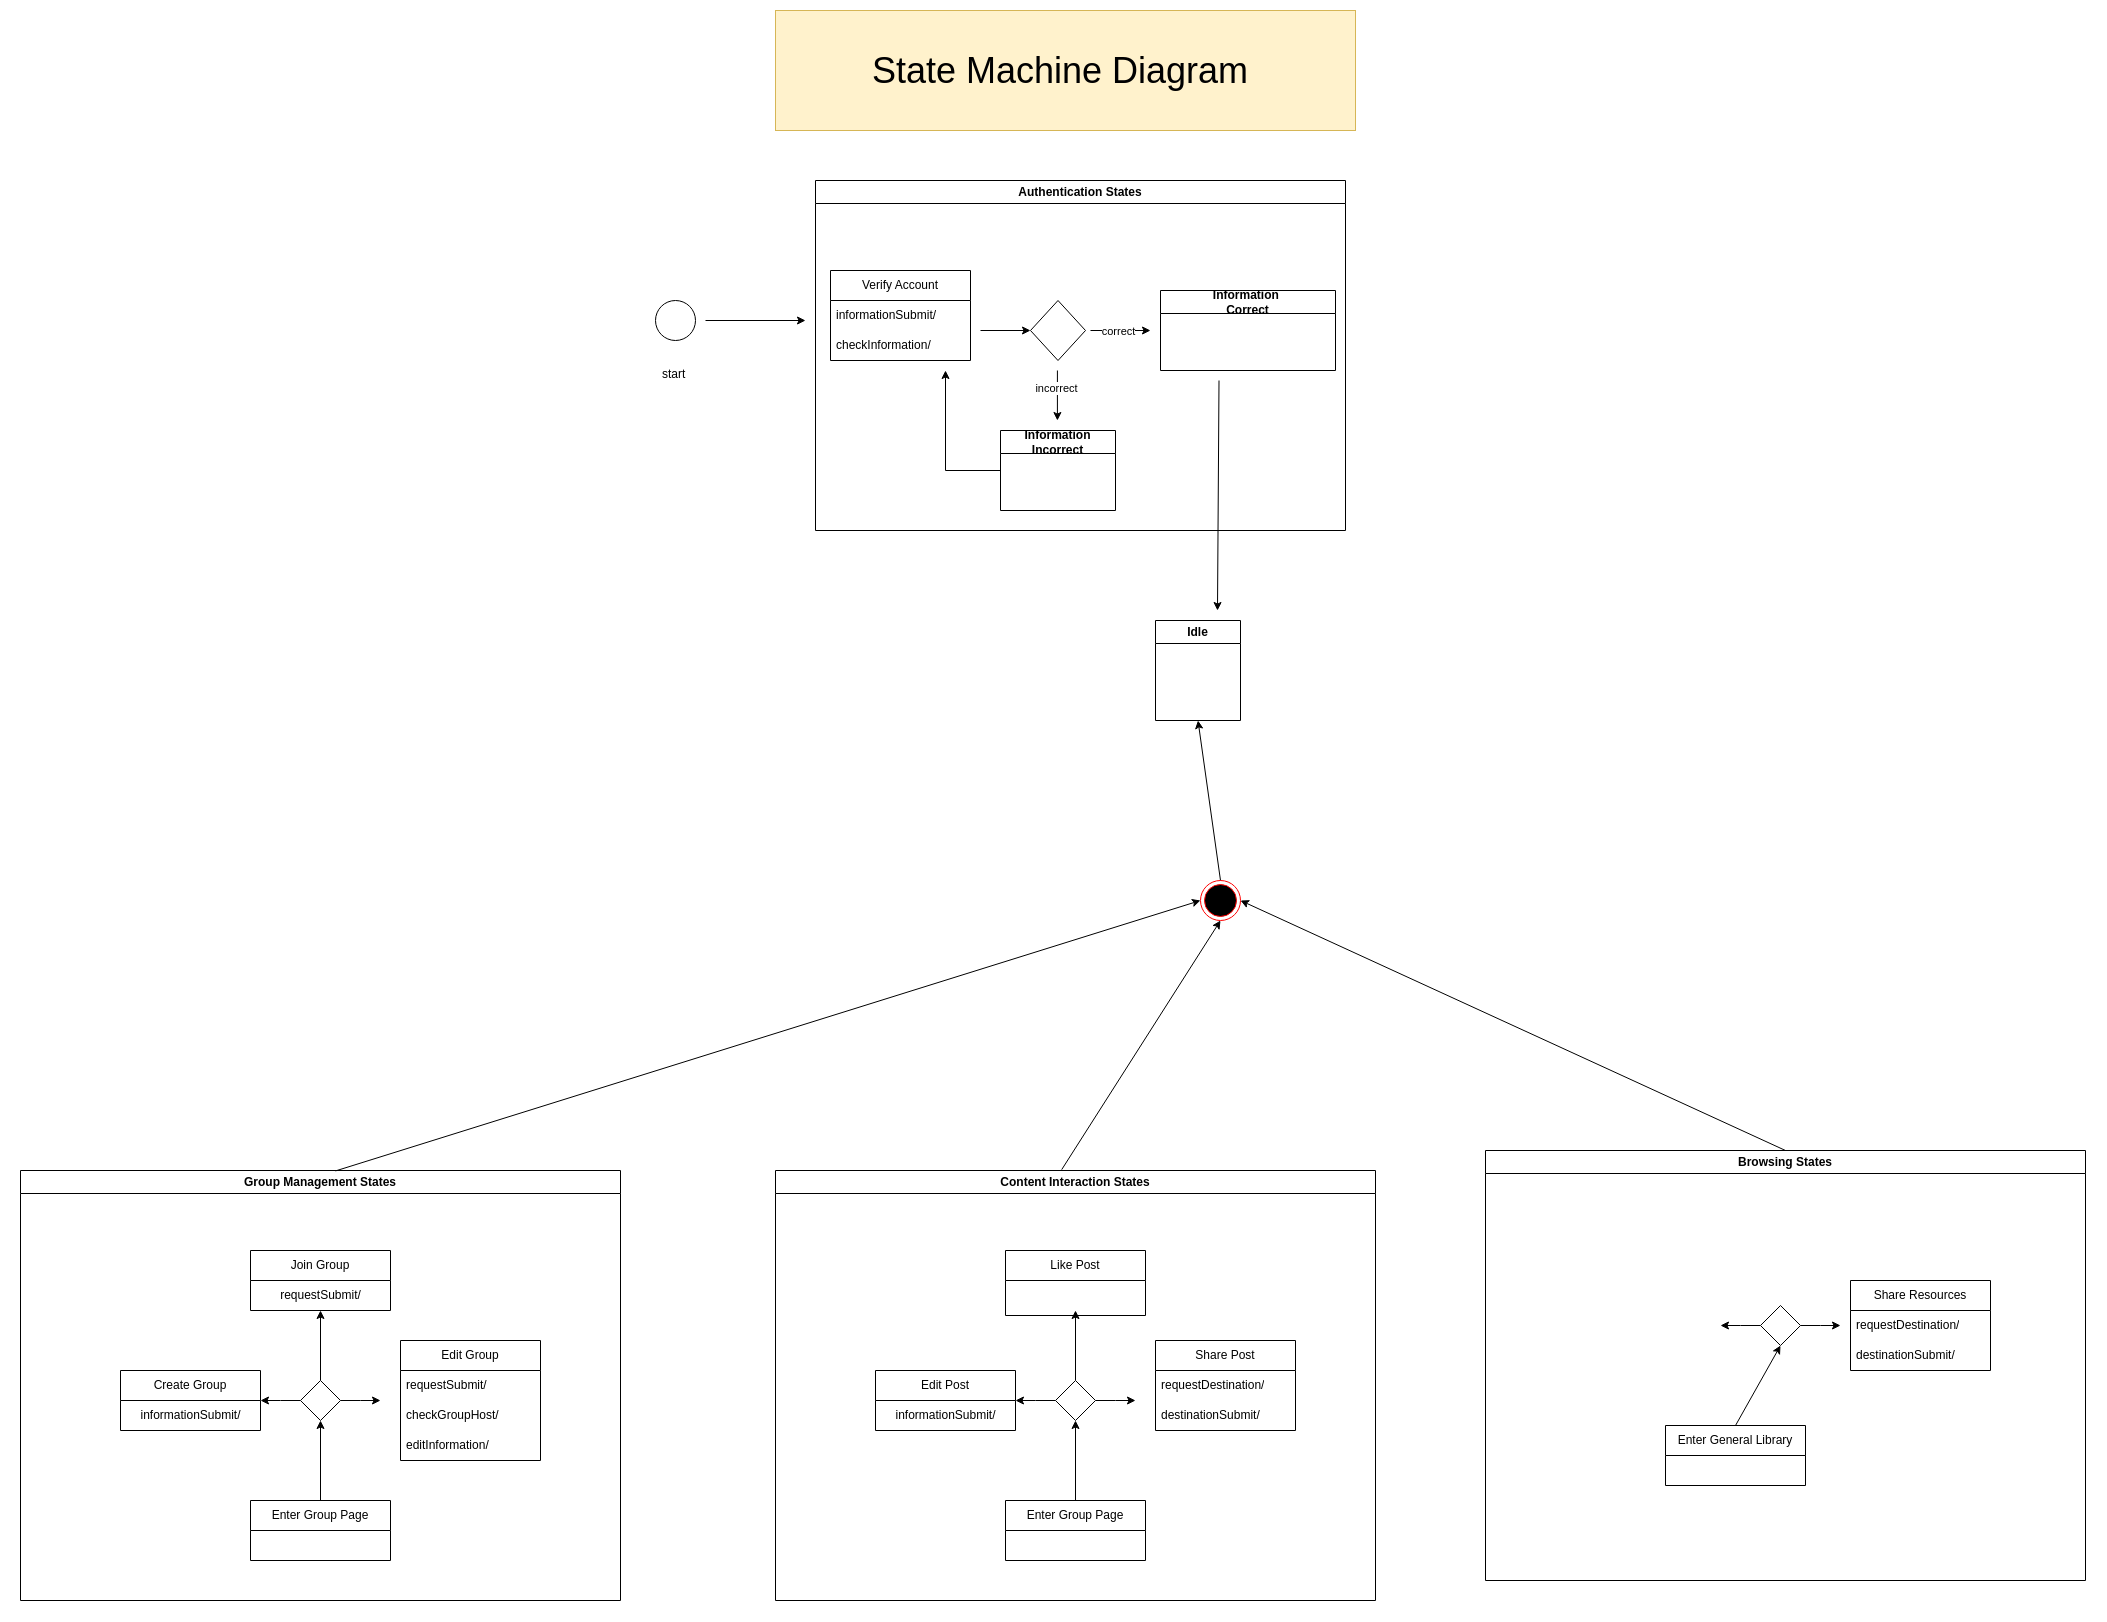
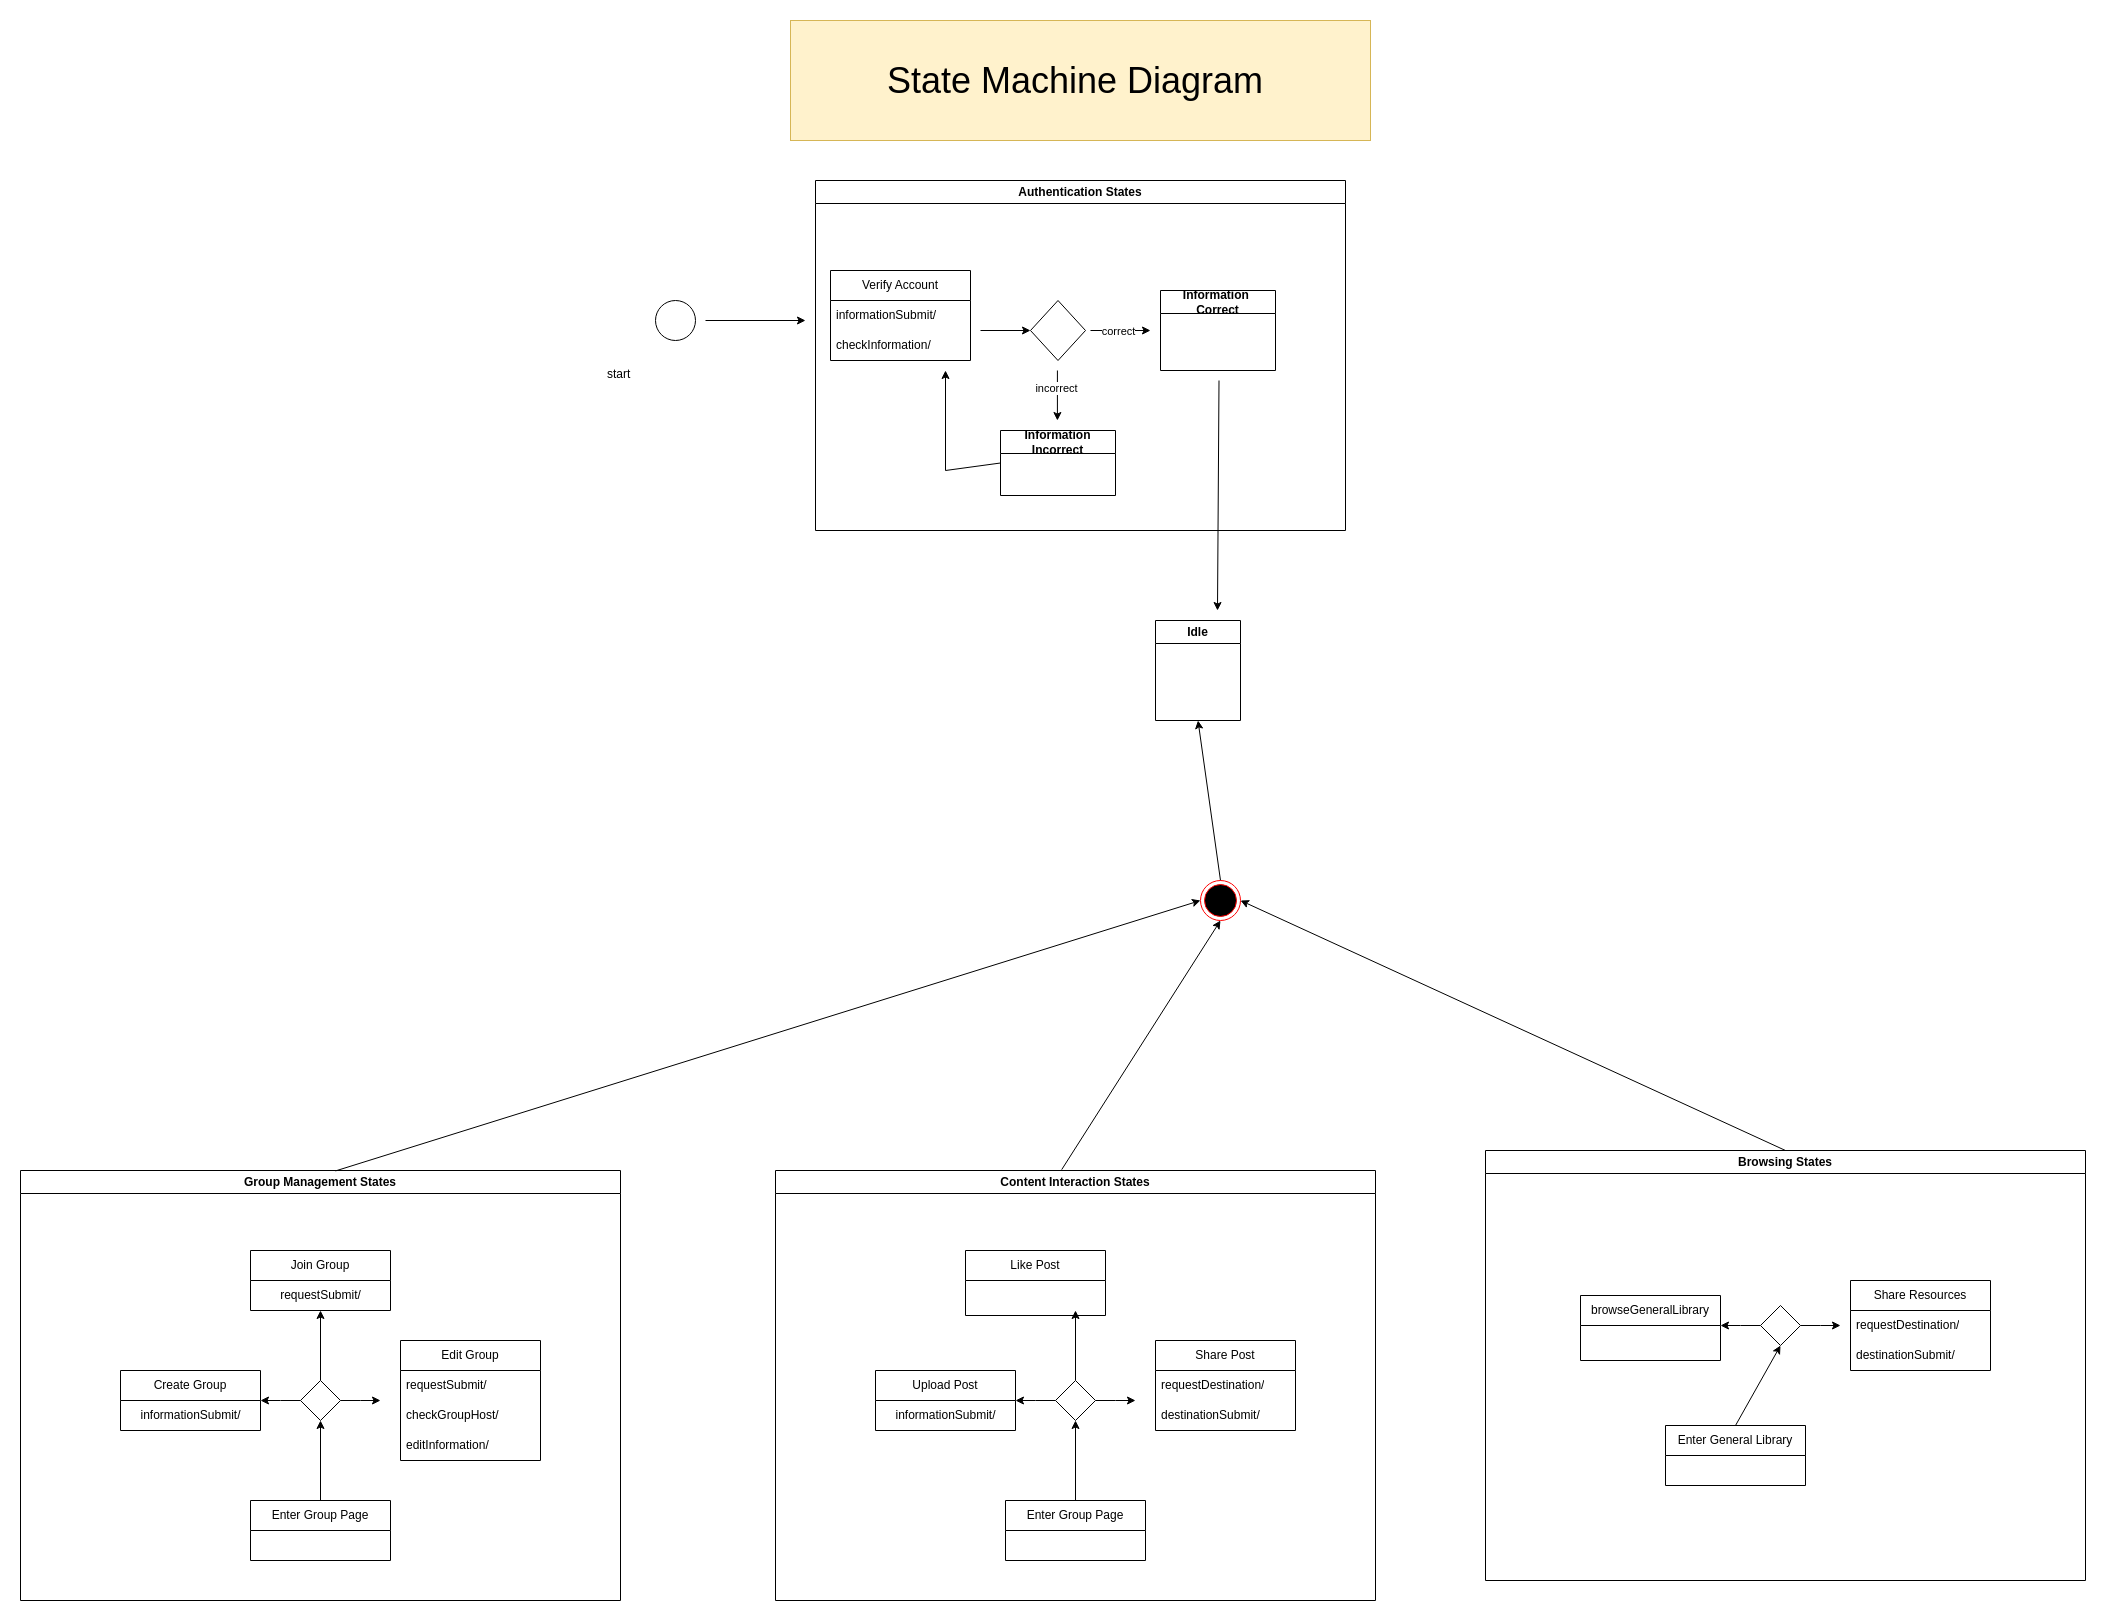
node "State Machine Diagram": moved (1066, 71) -> (1081, 81)
node "Information Correct": size 175x80 -> 115x80
node "start": moved (676, 376) -> (621, 376)
node "Information Incorrect": size 115x80 -> 115x65
node "Like Post": moved (1076, 1283) -> (1036, 1283)
node "browseGeneralLibrary": added
node "Edit Post": label "Edit Post" -> "Upload Post"
